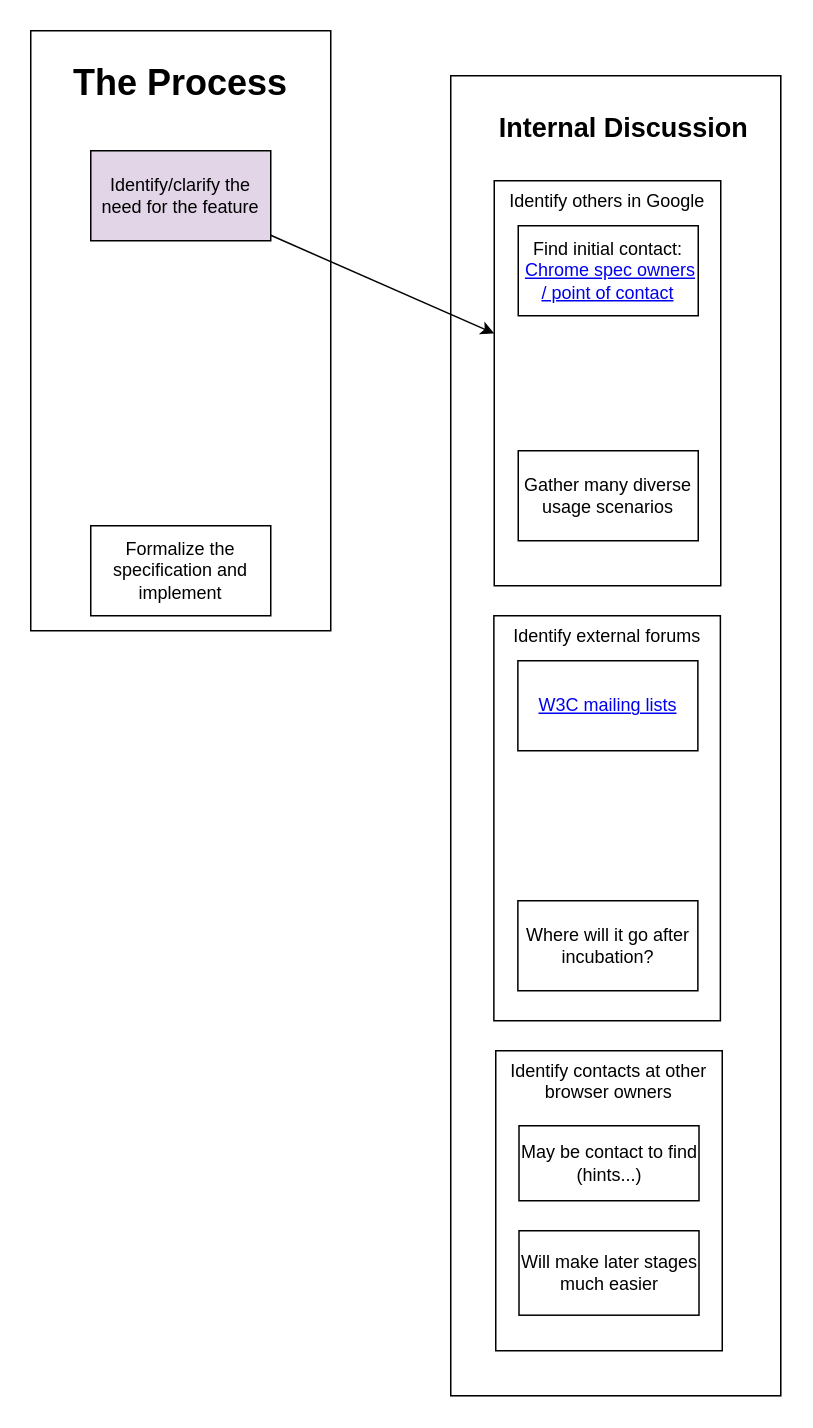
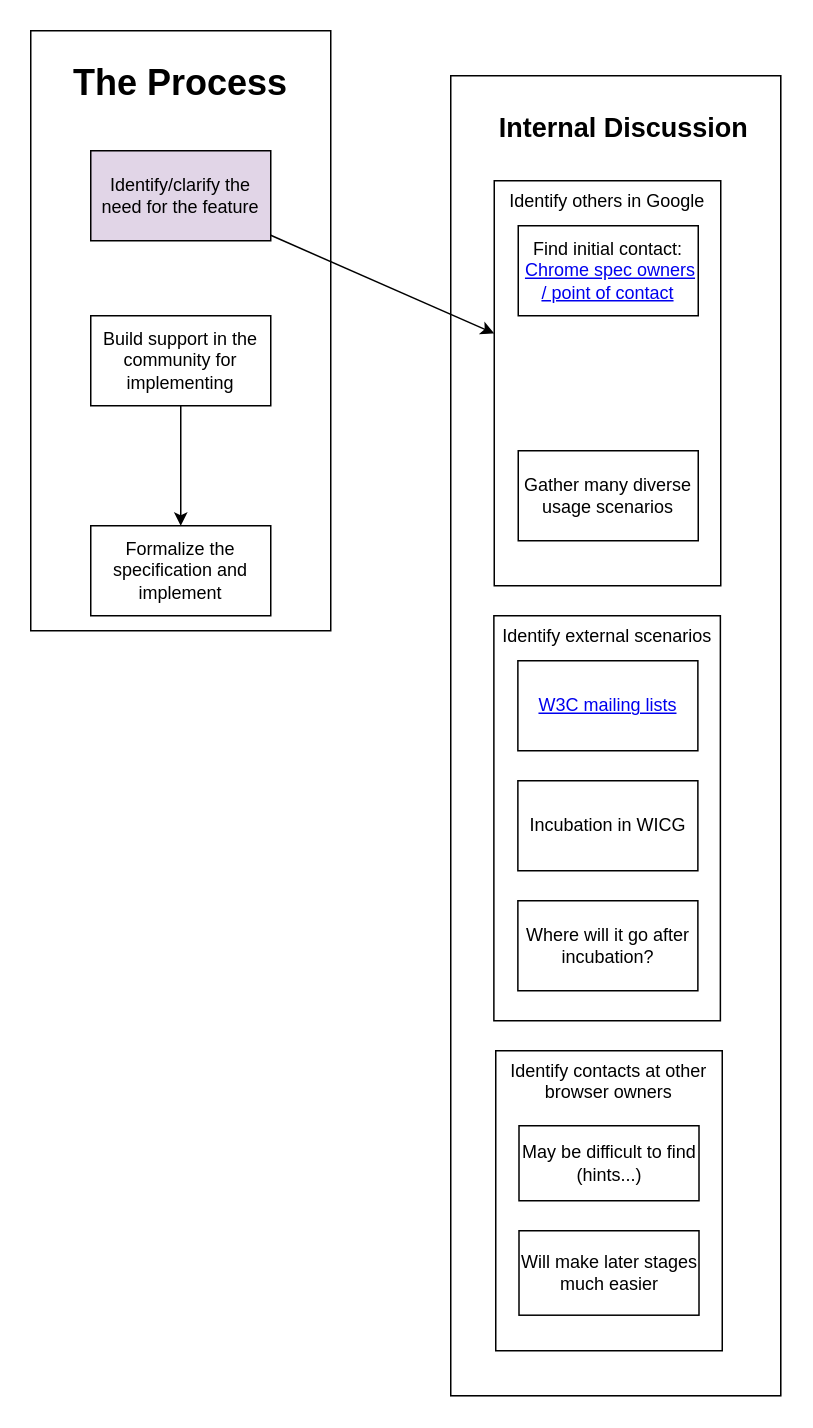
node "Build support in the community for implementing": added
edge "Build support in the community for implementing" -> "Formalize the specification and implement": added
node "Identify external forums": label "Identify external forums" -> "Identify external scenarios"
node "Incubation in WICG": added
node "May be contact to find (hints...)": label "May be contact to find (hints...)" -> "May be difficult to find (hints...)"
